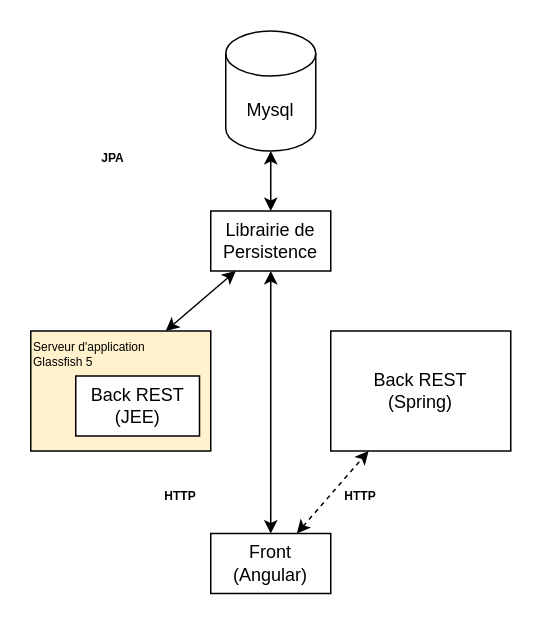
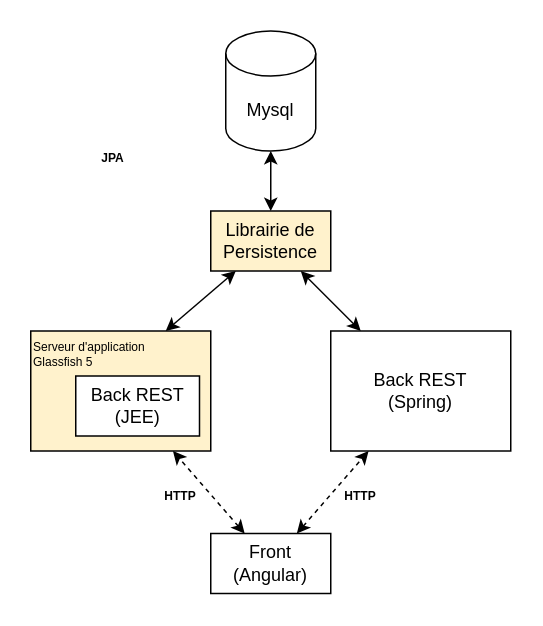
node "Librairie de Persistence": fillcolor #ffffff -> #fff2cc
edge "Librairie de Persistence" -- "Front (Angular)": now "Librairie de Persistence" -- "Back REST (Spring)"
edge "Serveur d'applicationGlassfish 5" -- "Front (Angular)": added
